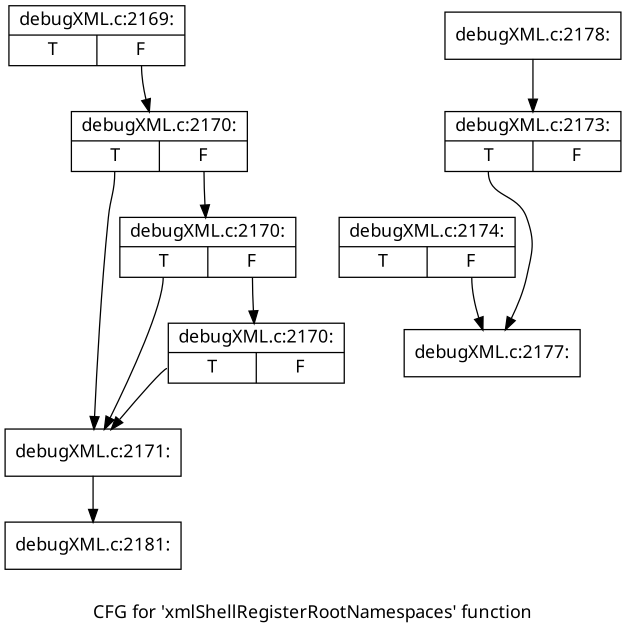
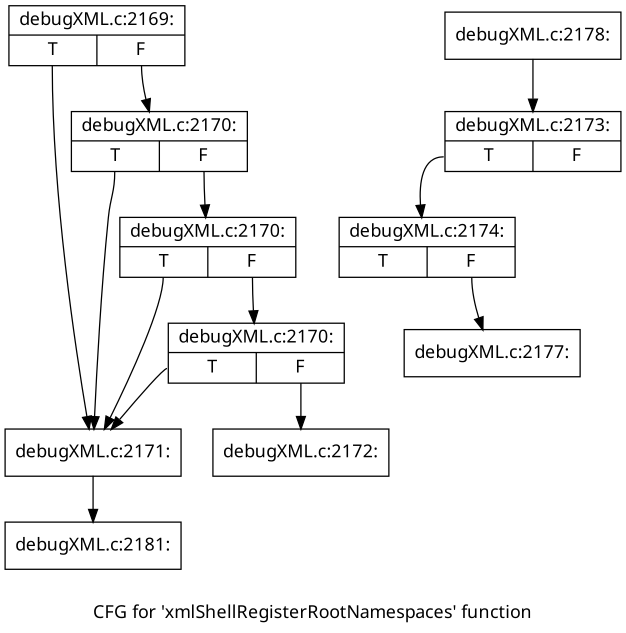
edge "debugXML.c:2173:" -> "debugXML.c:2177:": now "debugXML.c:2173:" -> "debugXML.c:2174:"
edge "debugXML.c:2169:" -> "debugXML.c:2171:": added
node "debugXML.c:2172:": added
